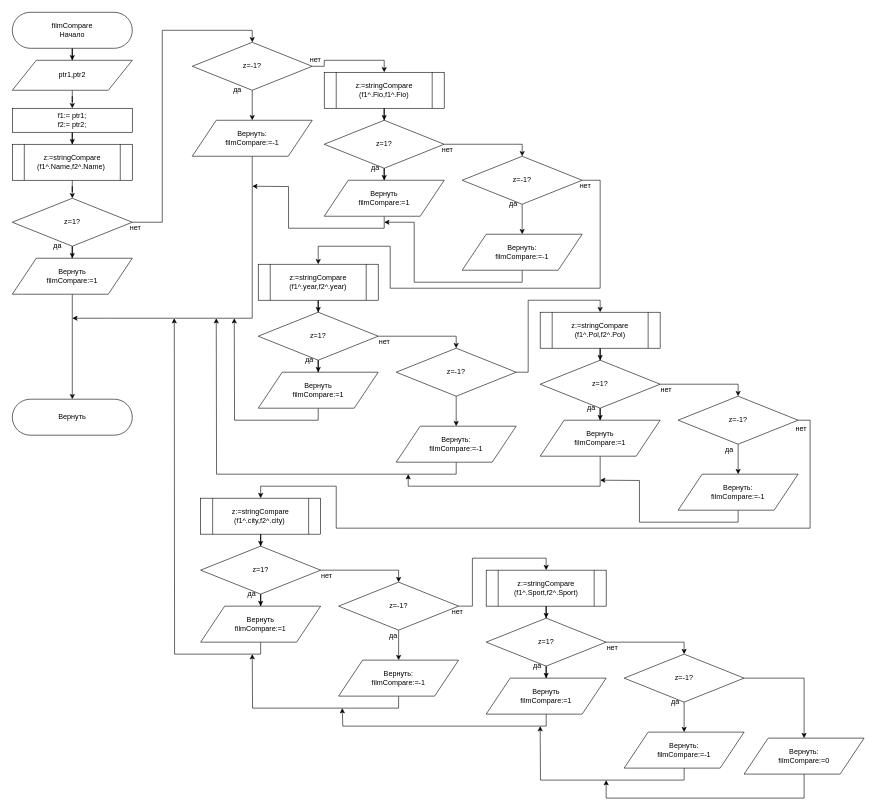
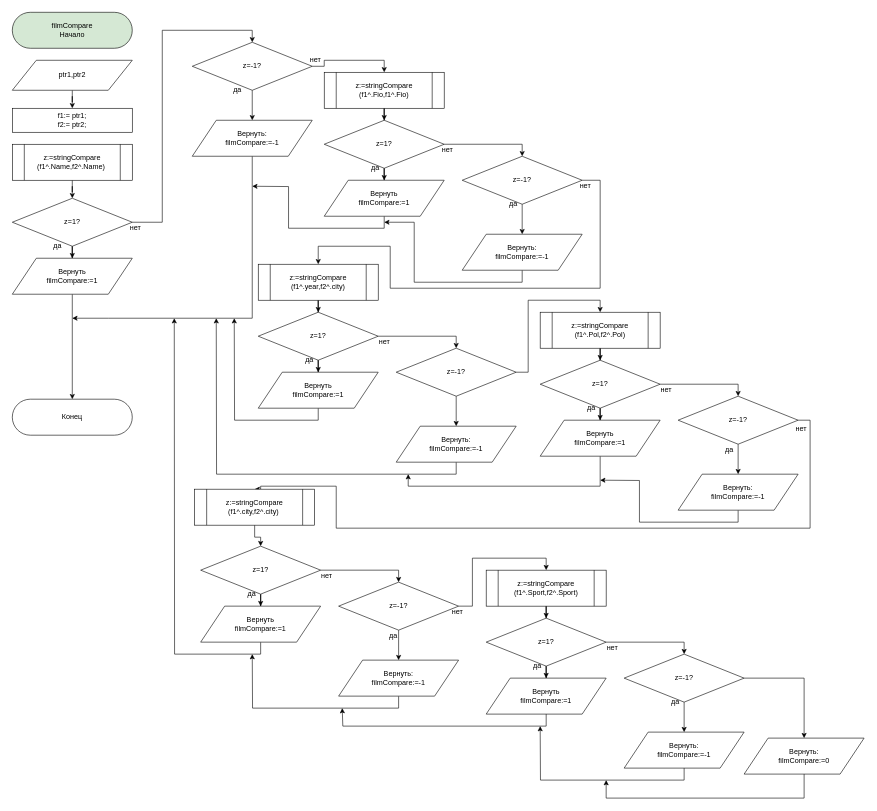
node "filmCompare Начало": fillcolor #ffffff -> #d5e8d4
edge "filmCompare Начало" -> "ptr1,ptr2": removed
edge "f1:= ptr1; f2:= ptr2;" -> "z:=stringCompare (f1^.Name,f2^.Name)": removed
node "z:=stringCompare (f1^.year,f2^.year)": label "z:=stringCompare (f1^.year,f2^.year)" -> "z:=stringCompare (f1^.year,f2^.city)"
node "Вернуть": label "Вернуть" -> "Конец"
node "z:=stringCompare (f1^.city,f2^.city)": moved (261, 516) -> (255, 507)
